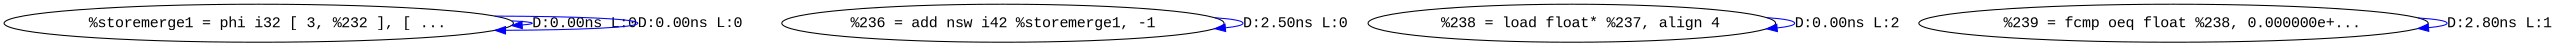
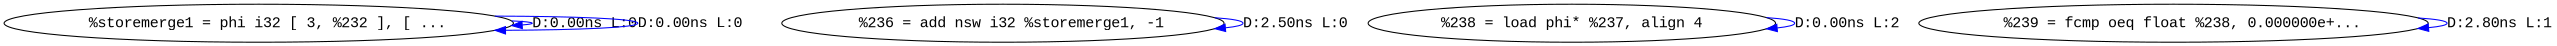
node "%236 = add nsw i42 %storemerge1, -1": label "%236 = add nsw i42 %storemerge1, -1" -> "%236 = add nsw i32 %storemerge1, -1"
node "%238 = load float* %237, align 4": label "%238 = load float* %237, align 4" -> "%238 = load phi* %237, align 4"
